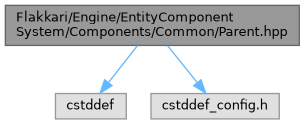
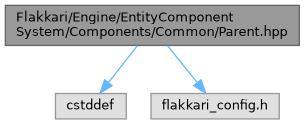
node "cstddef_config.h": label "cstddef_config.h" -> "flakkari_config.h"
